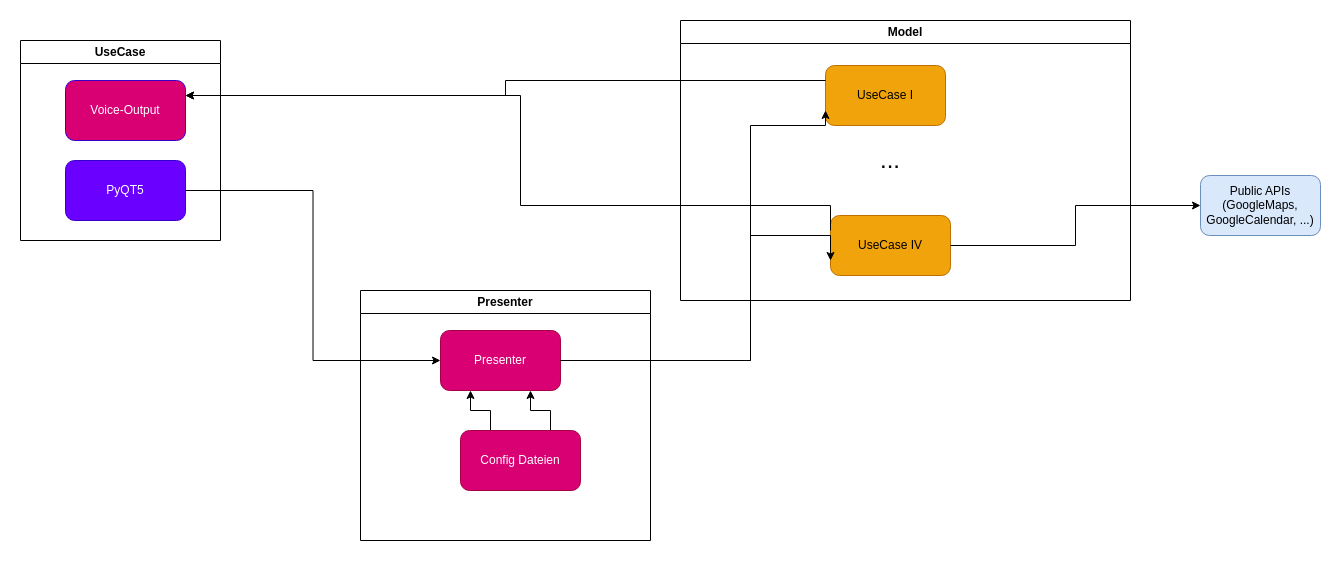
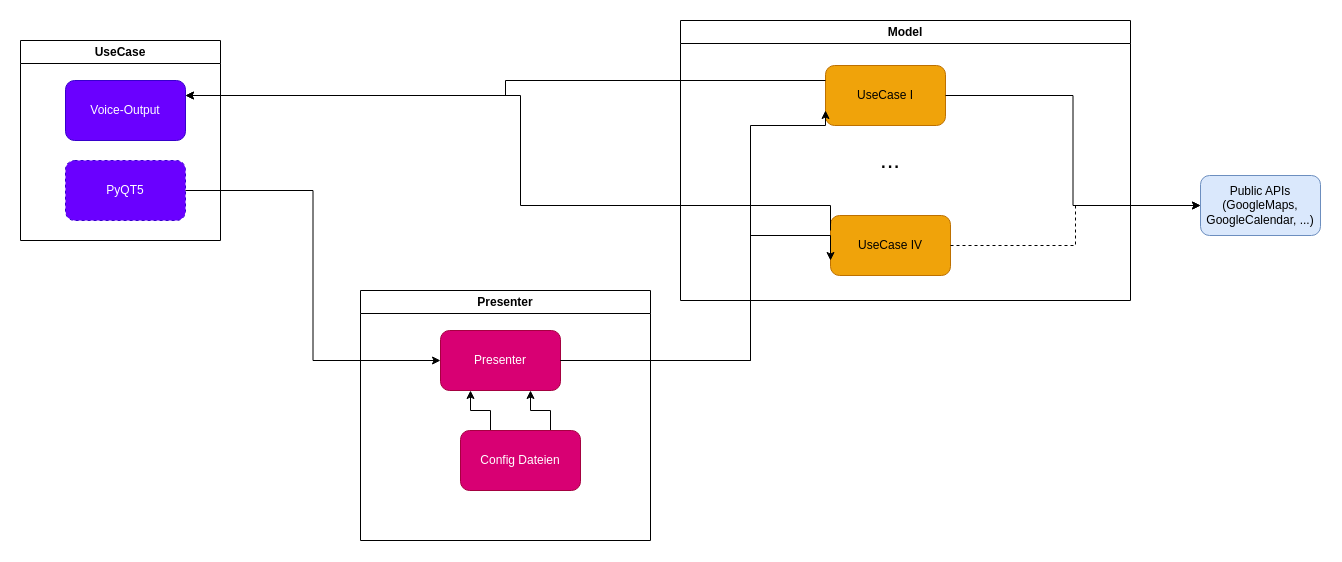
edge "UseCase I" -> "Public APIs (GoogleMaps, GoogleCalendar, ...)": added
node "Voice-Output": fillcolor #d80073 -> #6a00ff
node "PyQT5": style solid -> dashed
edge "UseCase IV" -> "Public APIs (GoogleMaps, GoogleCalendar, ...)": style solid -> dashed
